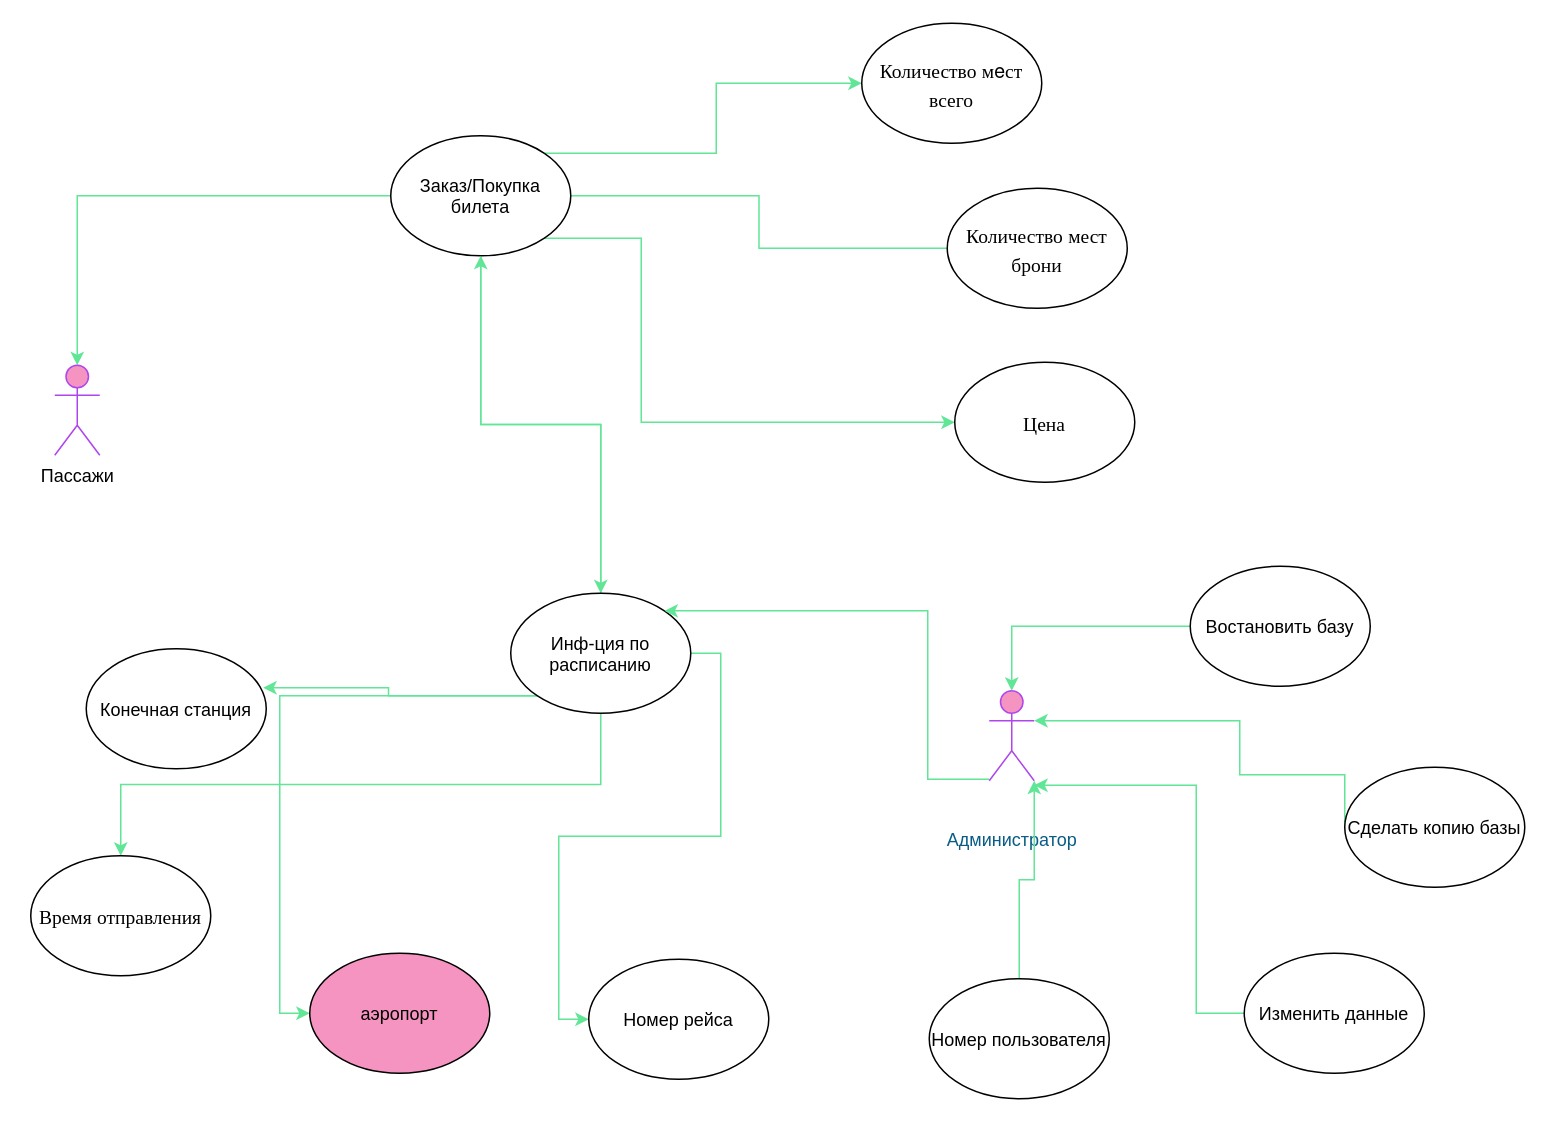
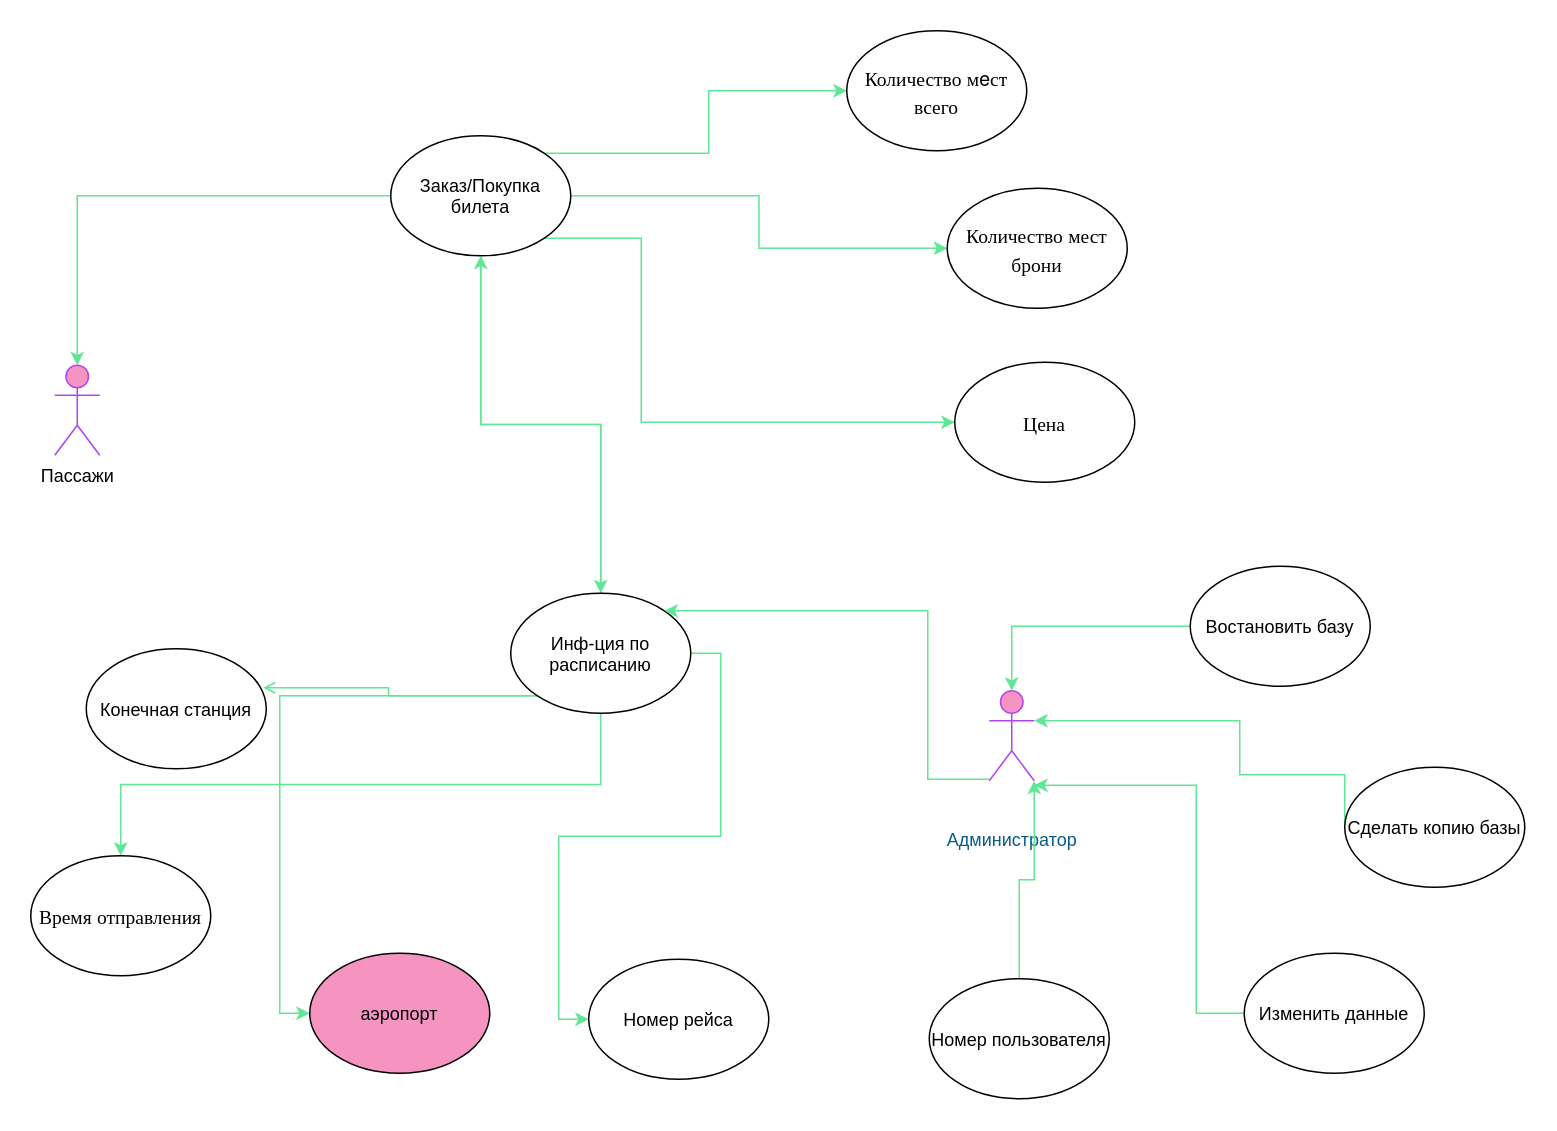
node "Количество мeст всего": moved (952, 83) -> (937, 91)
edge "Заказ/Покупка билета" -- "Количество мест брони": arrowhead none -> classic
edge "Инф-ция по расписанию" -> "Конечная станция": arrowhead classic -> open
